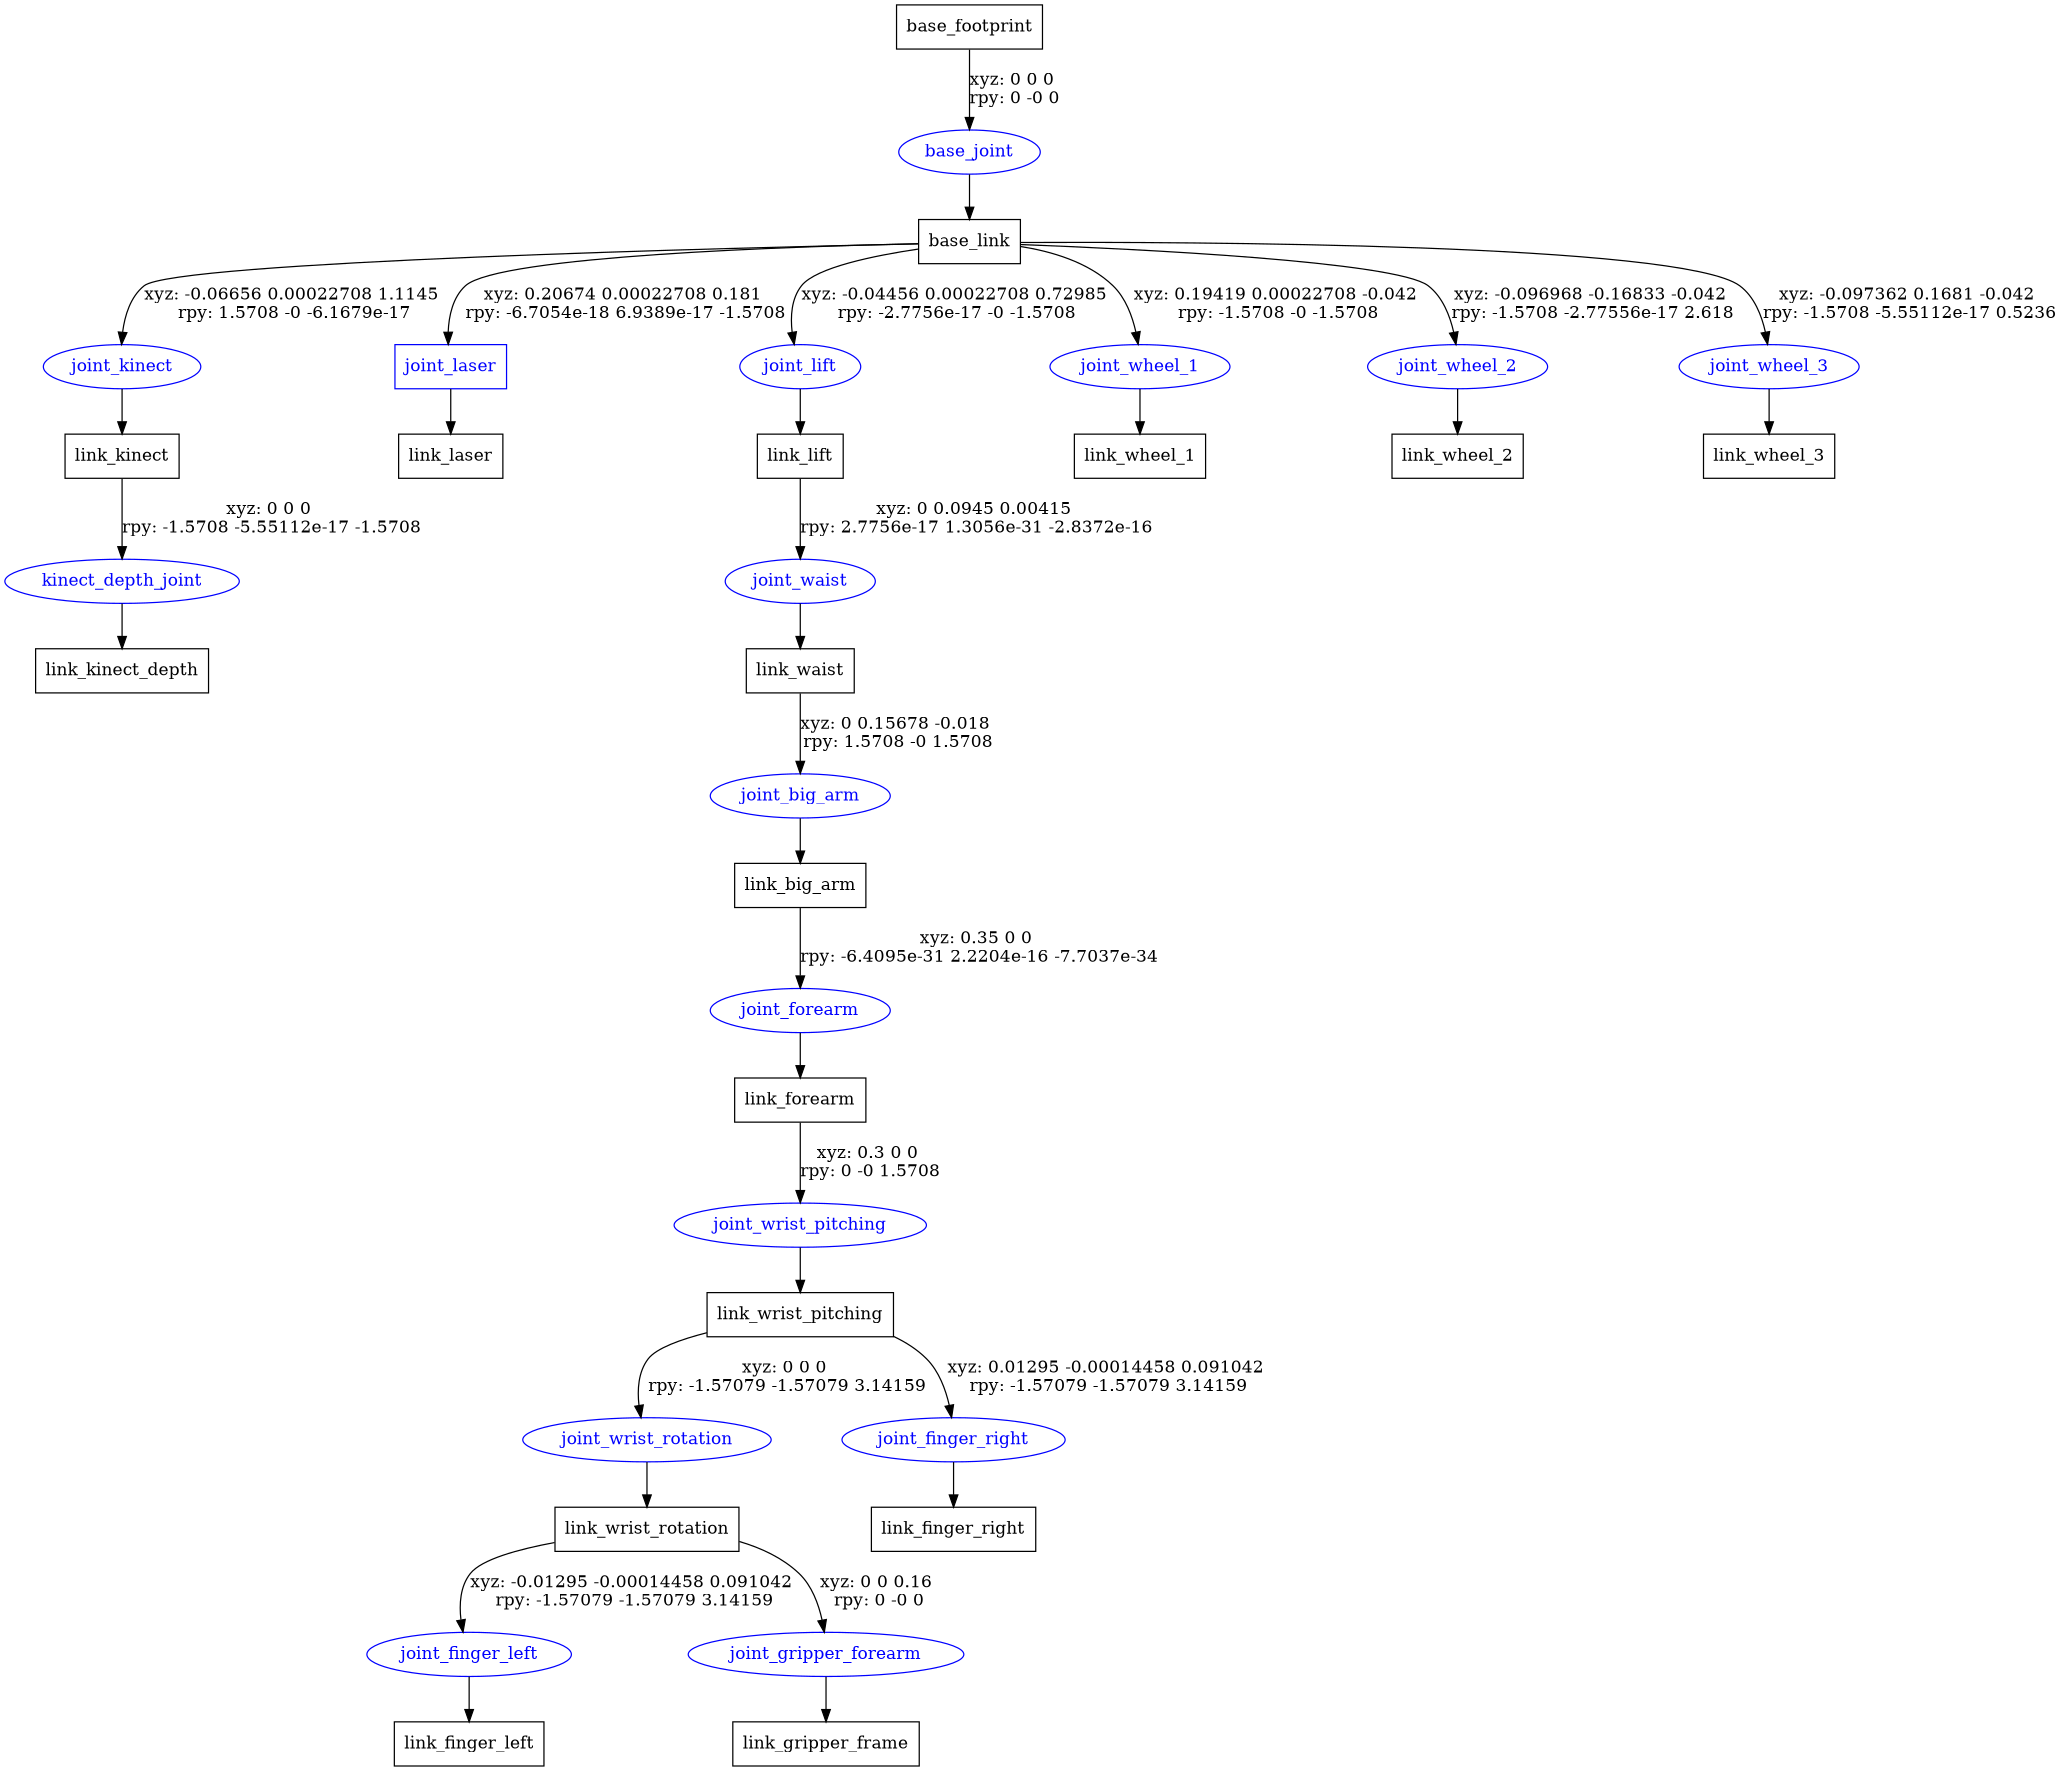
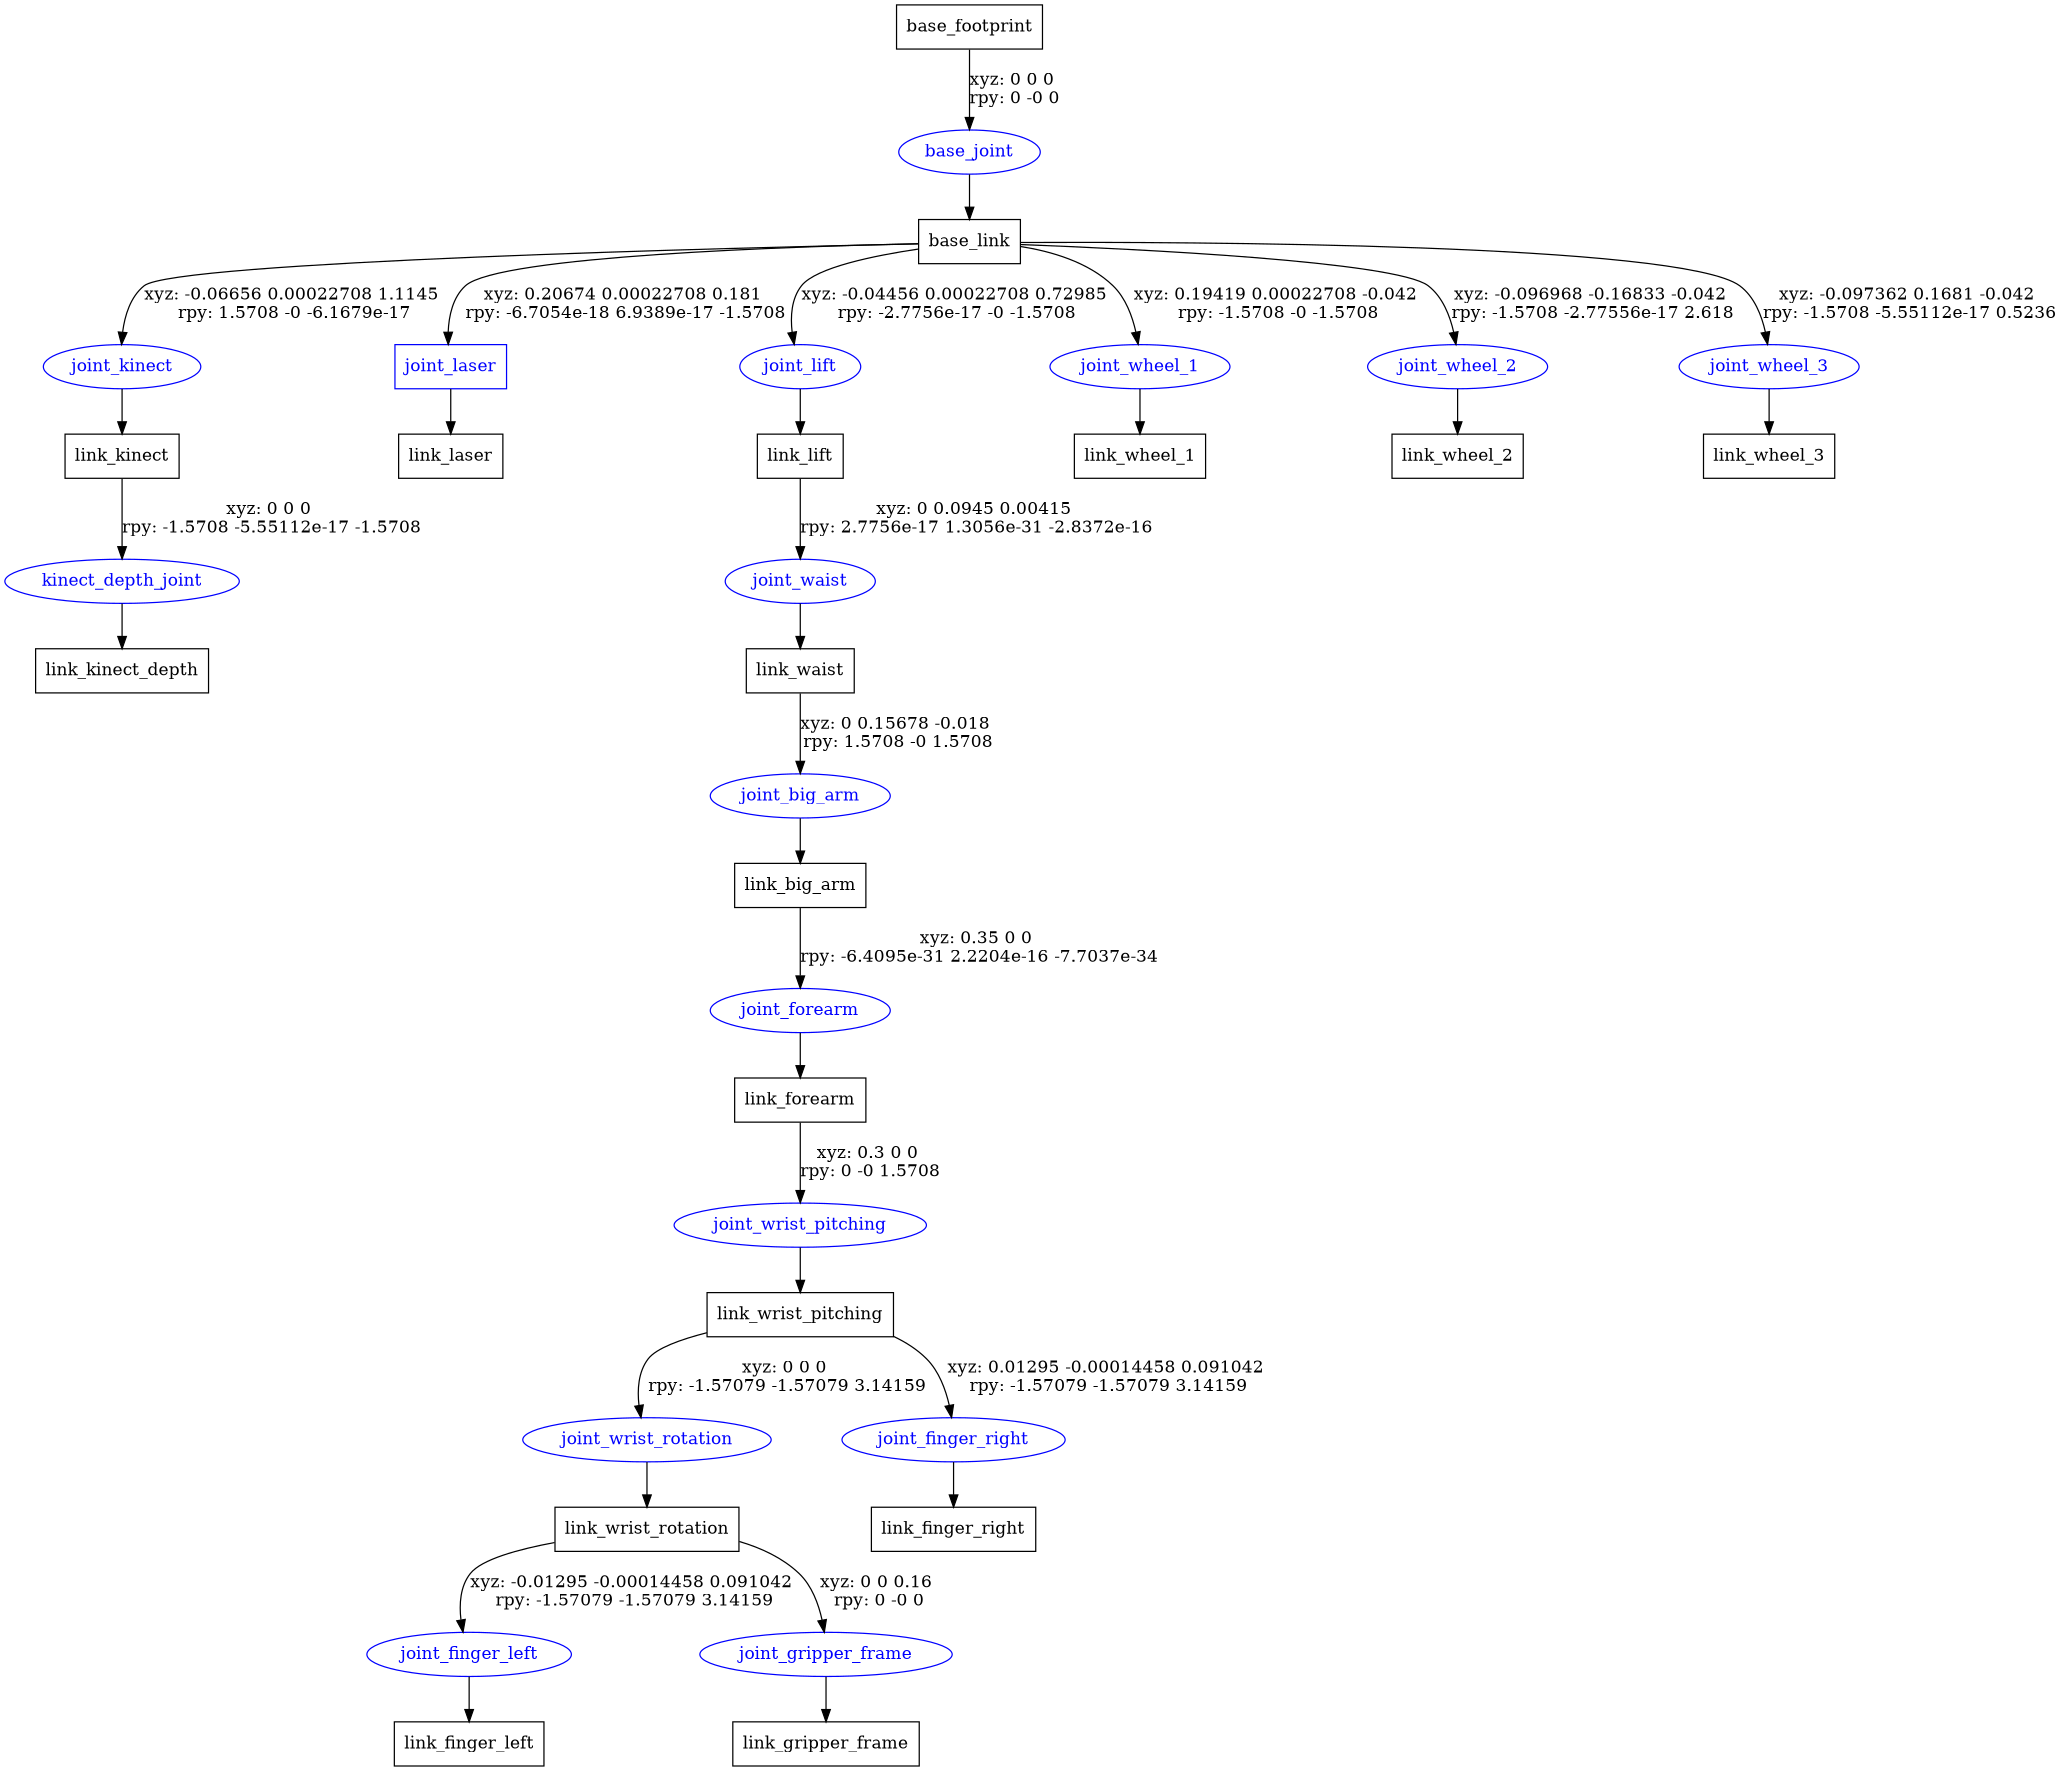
node "joint_gripper_forearm": label "joint_gripper_forearm" -> "joint_gripper_frame"
